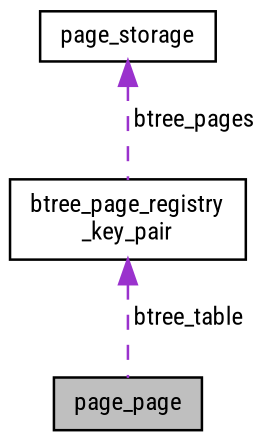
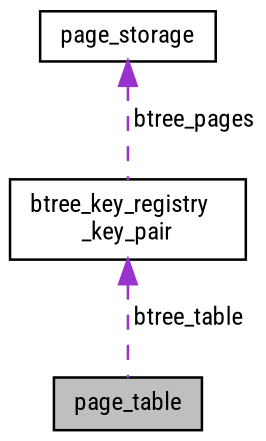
node "btree_page_registry _key_pair": label "btree_page_registry _key_pair" -> "btree_key_registry _key_pair"
node "page_page": label "page_page" -> "page_table"
